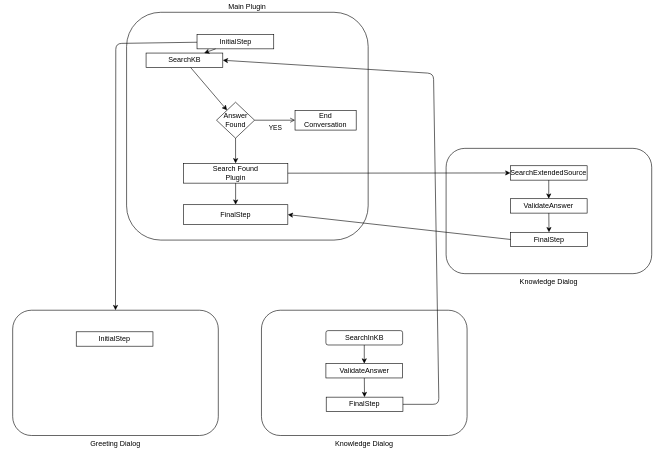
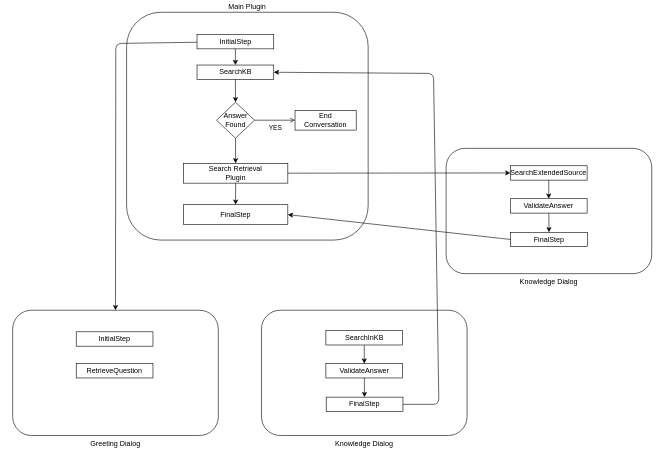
node "SearchKB": moved (184, 60) -> (235, 72)
node "Search Found Plugin": label "Search Found Plugin" -> "Search Retrieval Plugin"
node "SearchInKB": shape rounded rectangle -> rectangle
node "RetrieveQuestion": added
